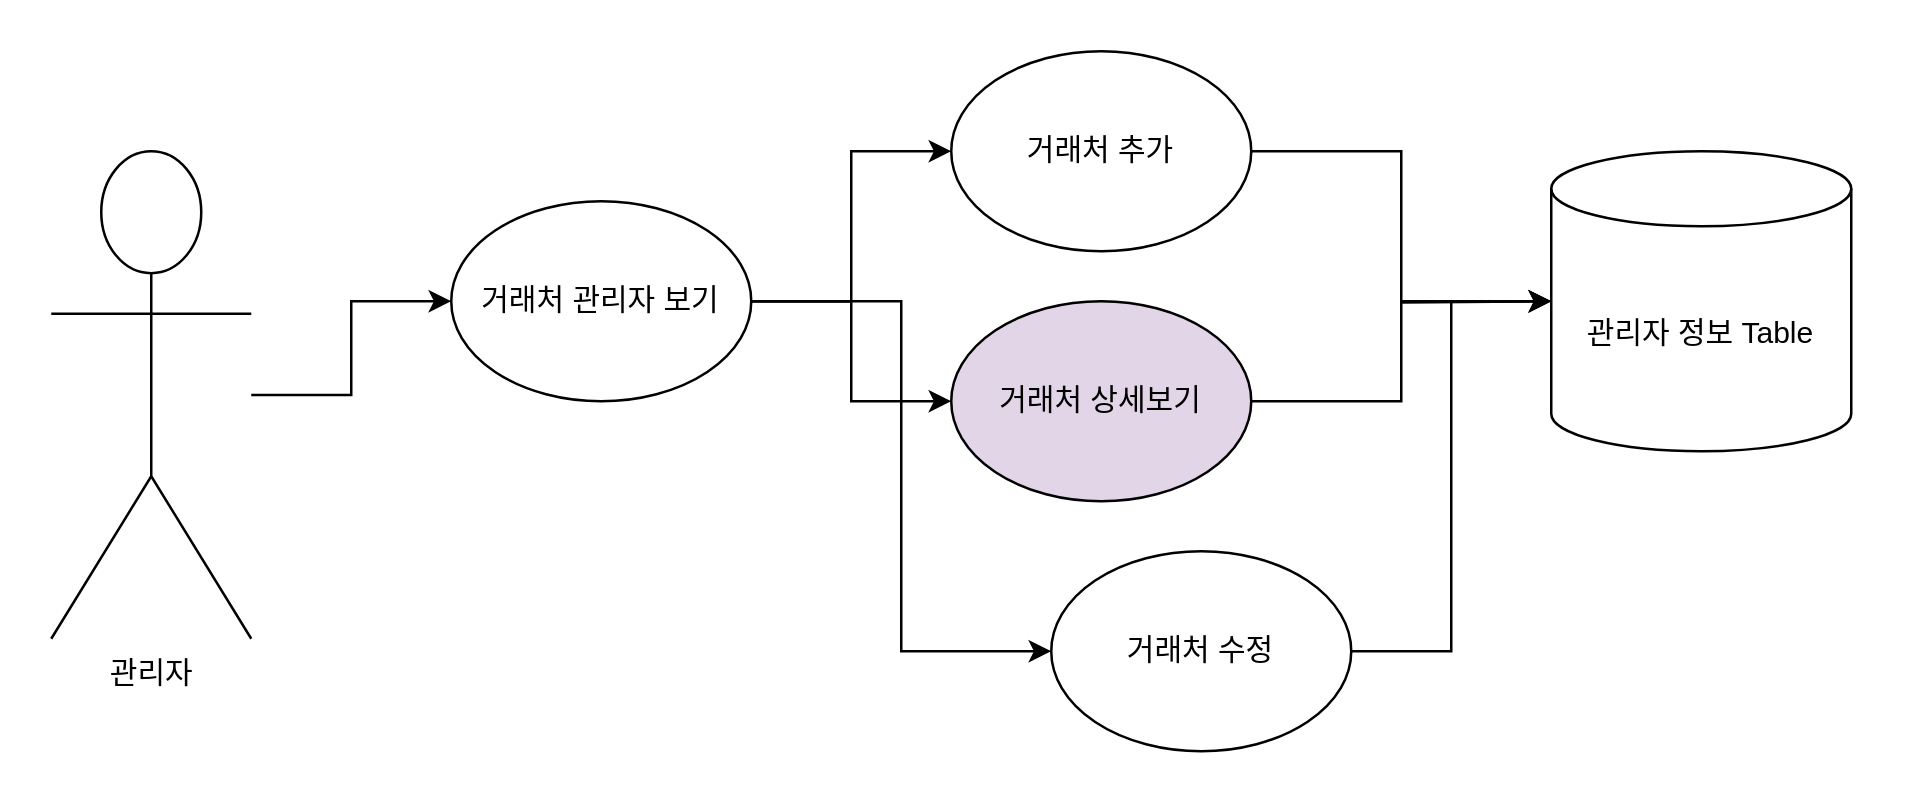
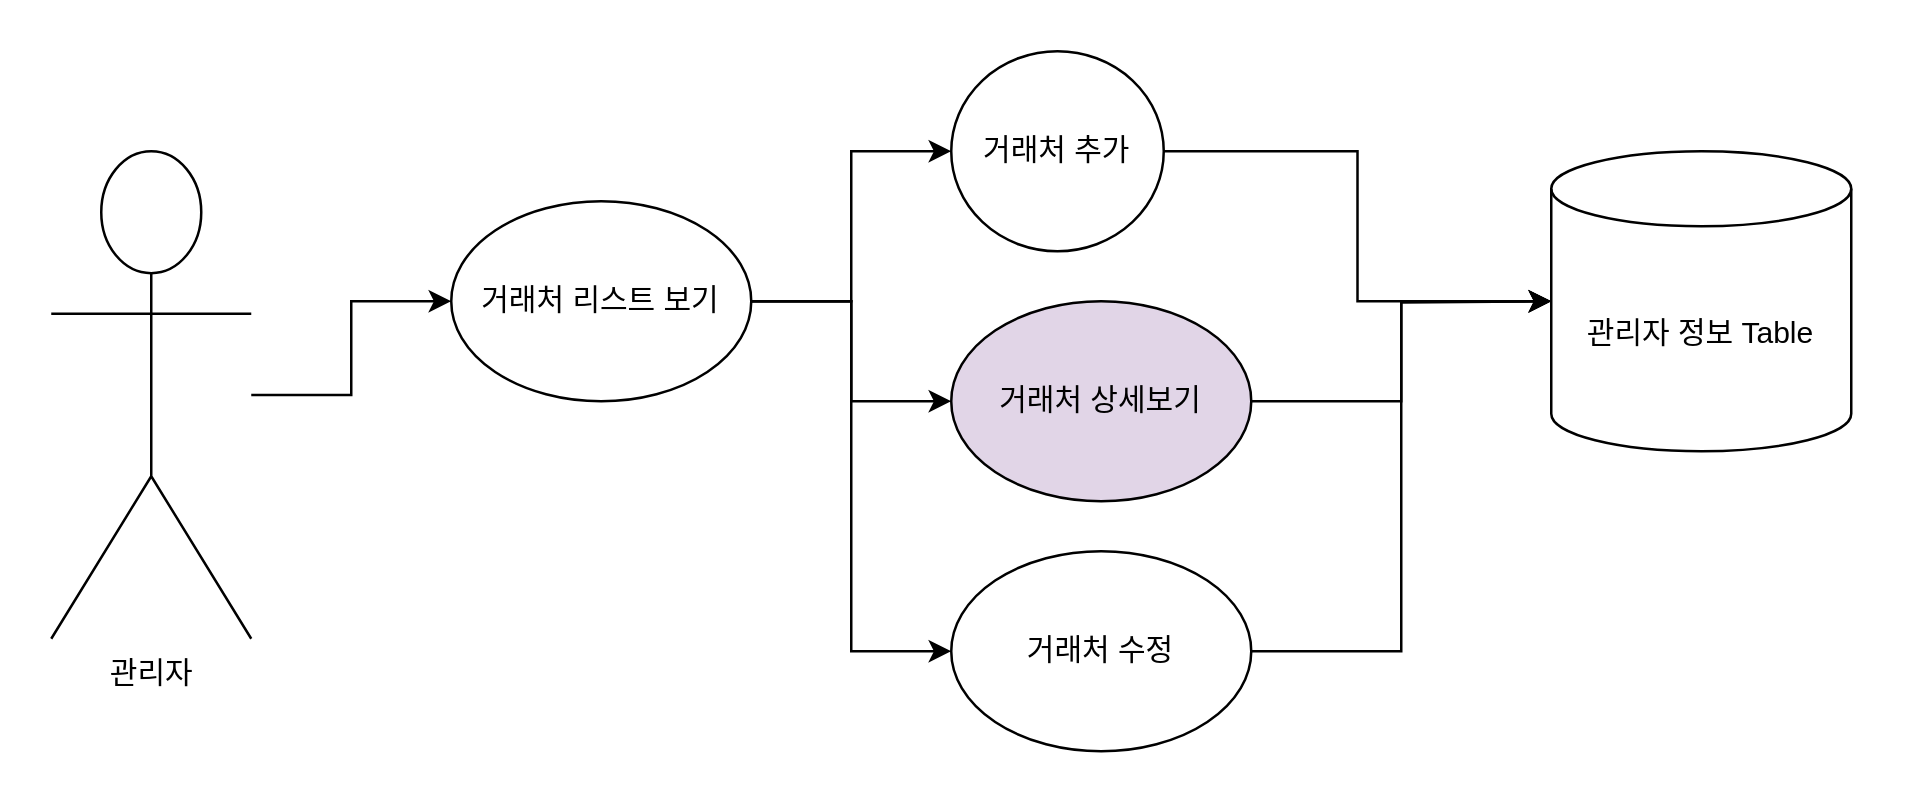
node "거래처 추가": size 300x200 -> 213x200
node "거래처 관리자 보기": label "거래처 관리자 보기" -> "거래처 리스트 보기"
node "거래처 수정": moved (1201, 651) -> (1101, 651)
